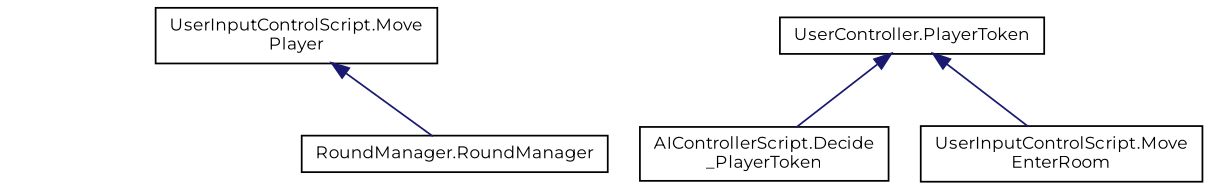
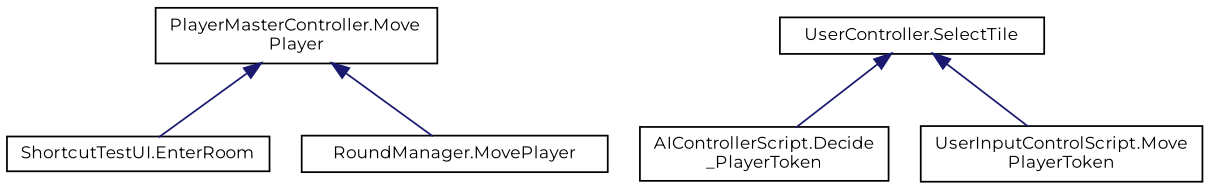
node "UserInputControlScript.Move Player": label "UserInputControlScript.Move Player" -> "PlayerMasterController.Move Player"
node "UserController.PlayerToken": label "UserController.PlayerToken" -> "UserController.SelectTile"
node "ShortcutTestUI.EnterRoom": added
node "RoundManager.RoundManager": label "RoundManager.RoundManager" -> "RoundManager.MovePlayer"
node "UserInputControlScript.Move EnterRoom": label "UserInputControlScript.Move EnterRoom" -> "UserInputControlScript.Move PlayerToken"
